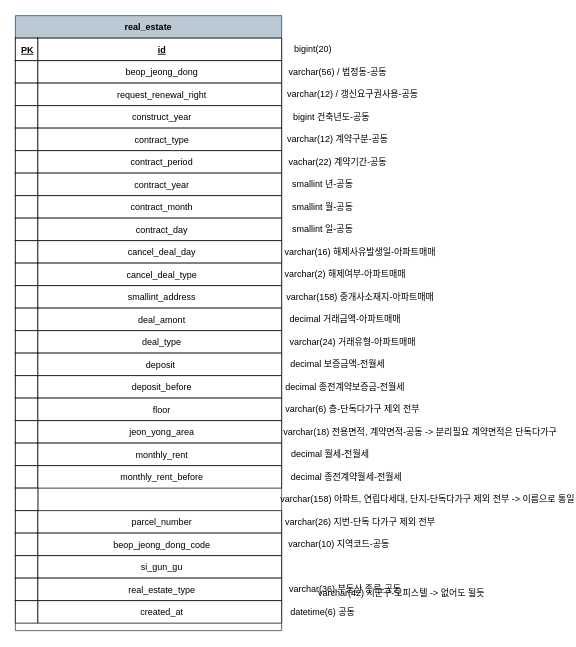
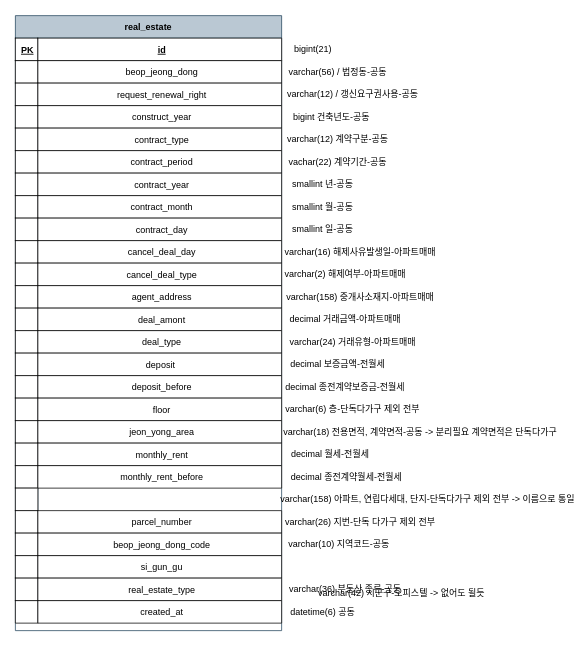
node "bigint(20)": label "bigint(20)" -> "bigint(21)"
node "smallint_address": label "smallint_address" -> "agent_address"
